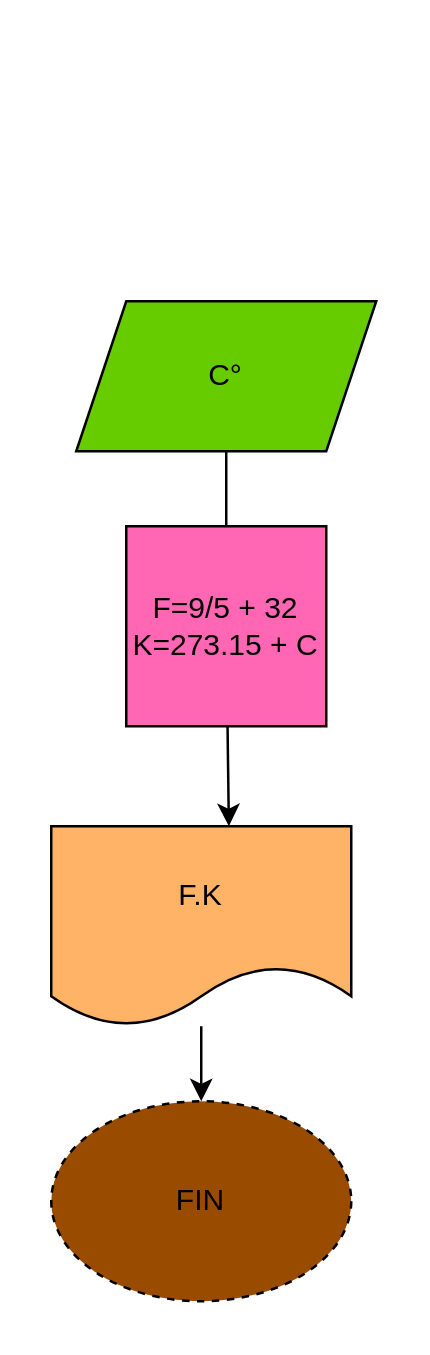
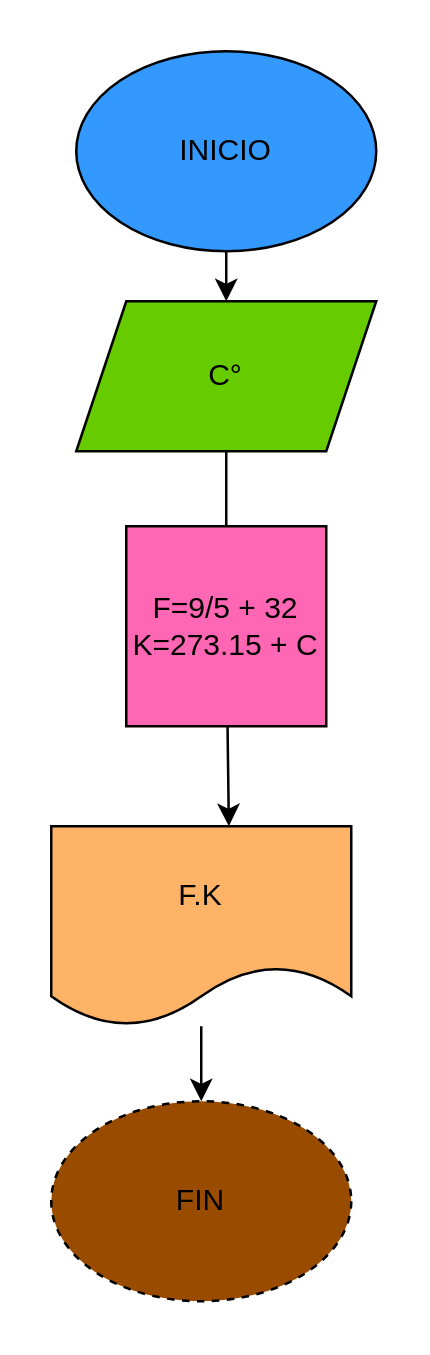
node "INICIO": added
edge "INICIO" -> "C°": added
